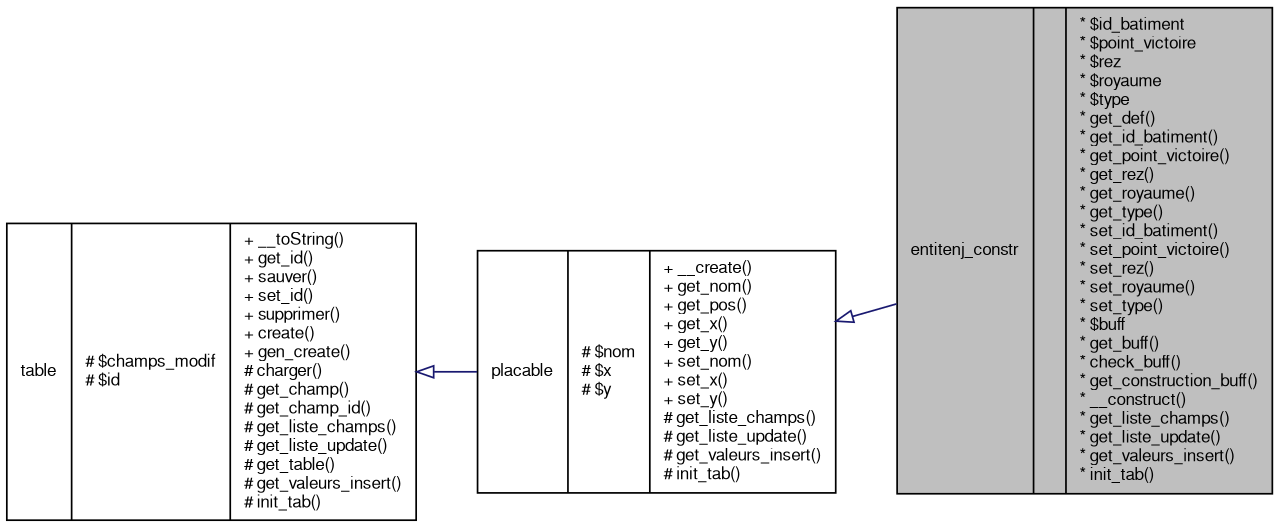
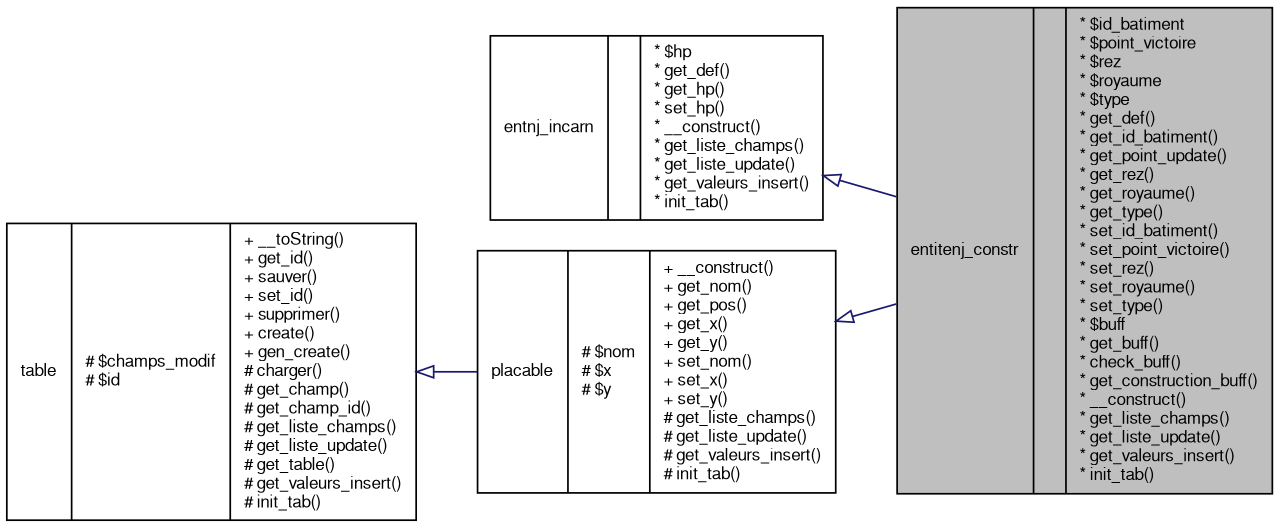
node "entnj_incarn": added
node "entitenj_constr": text "* get_point_victoire()" -> "* get_point_update()"
node "placable": text "+ __create()" -> "+ __construct()"
